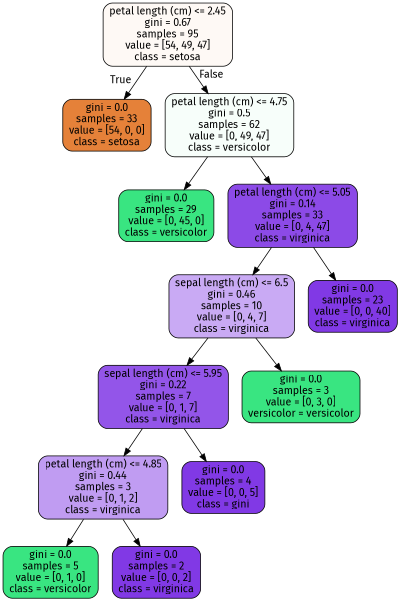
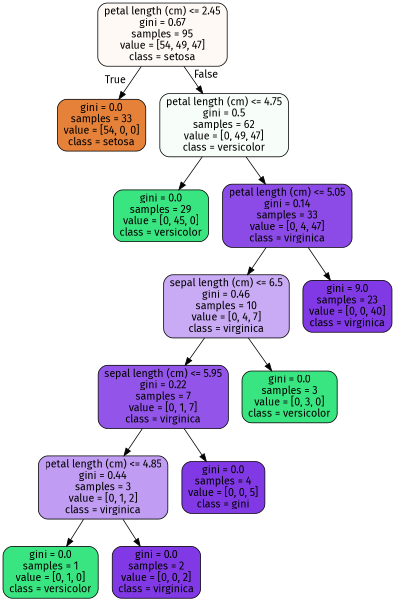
node "gini = 0.0 samples = 23 value = [0, 0, 40] class = virginica": label "gini = 0.0 samples = 23 value = [0, 0, 40] class = virginica" -> "gini = 9.0 samples = 23 value = [0, 0, 40] class = virginica"
node "gini = 0.0 samples = 3 value = [0, 3, 0] versicolor = versicolor": label "gini = 0.0 samples = 3 value = [0, 3, 0] versicolor = versicolor" -> "gini = 0.0 samples = 3 value = [0, 3, 0] class = versicolor"
node "gini = 0.0 samples = 5 value = [0, 1, 0] class = versicolor": label "gini = 0.0 samples = 5 value = [0, 1, 0] class = versicolor" -> "gini = 0.0 samples = 1 value = [0, 1, 0] class = versicolor"
